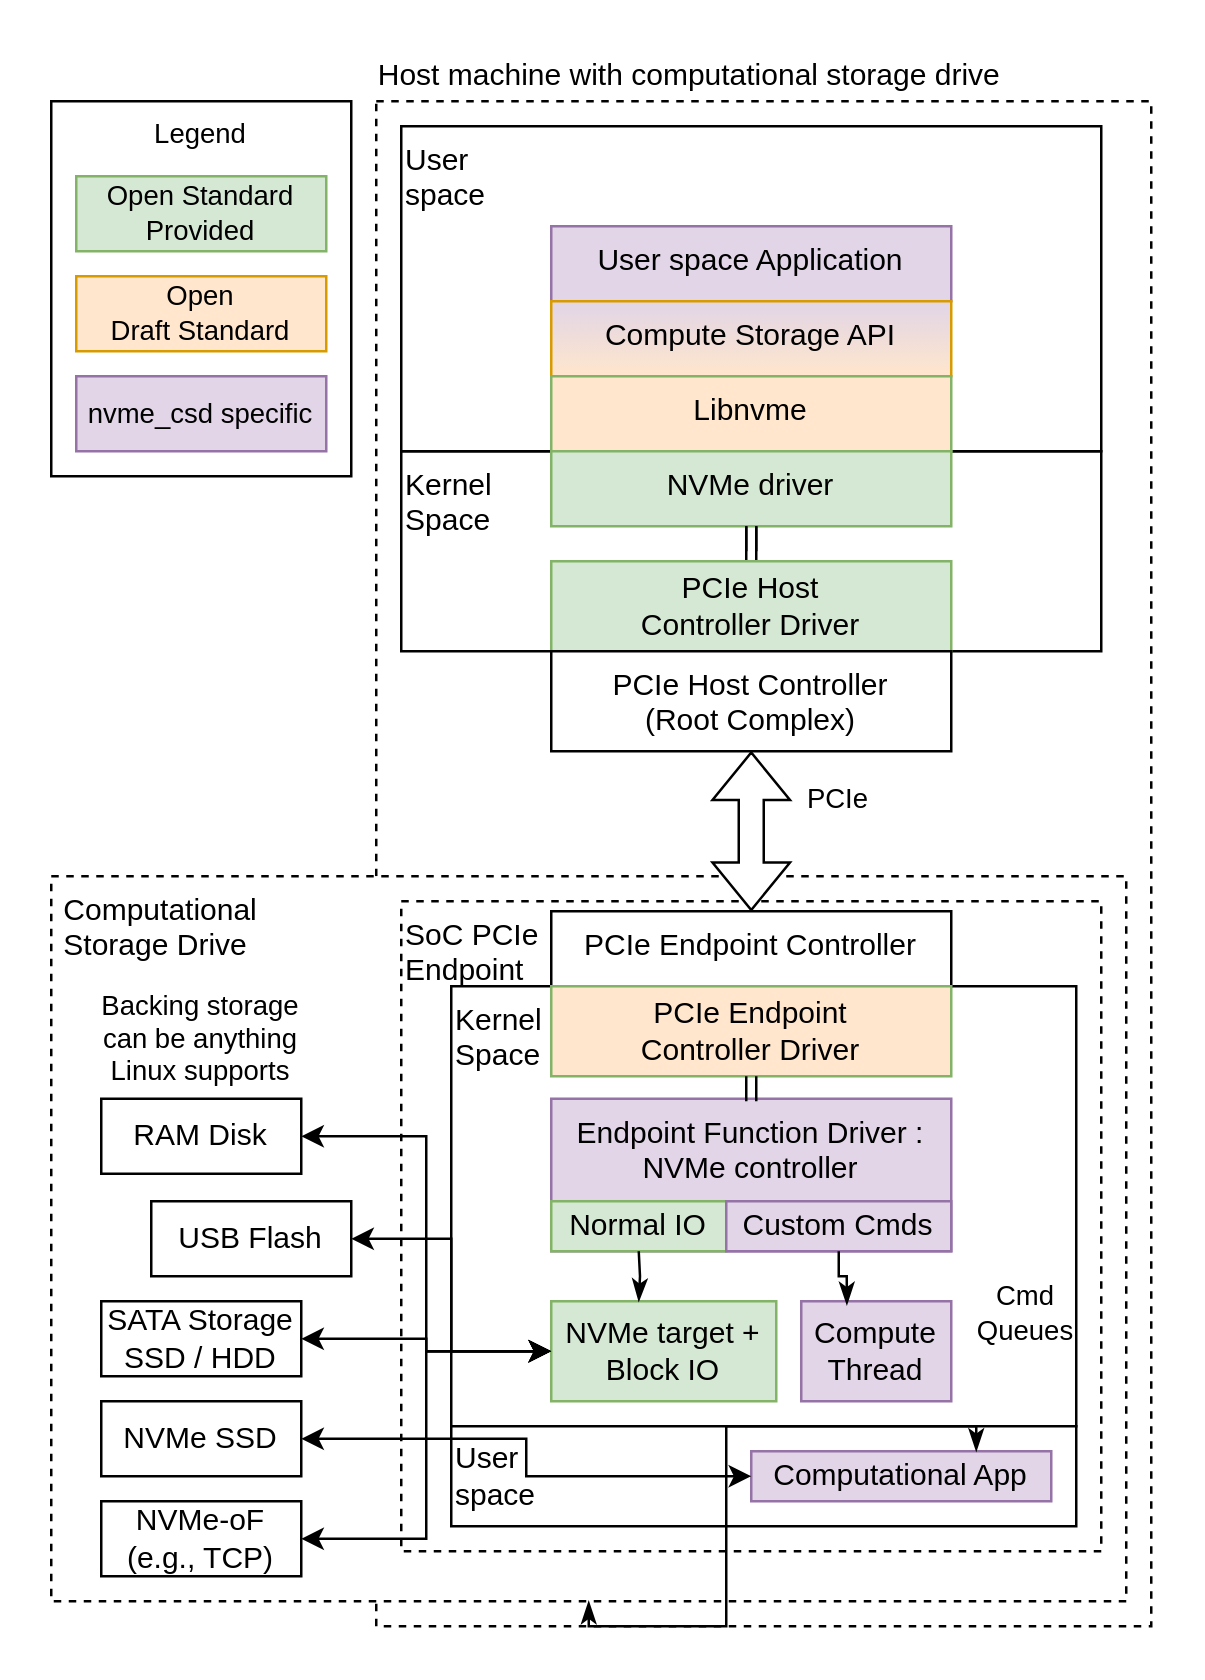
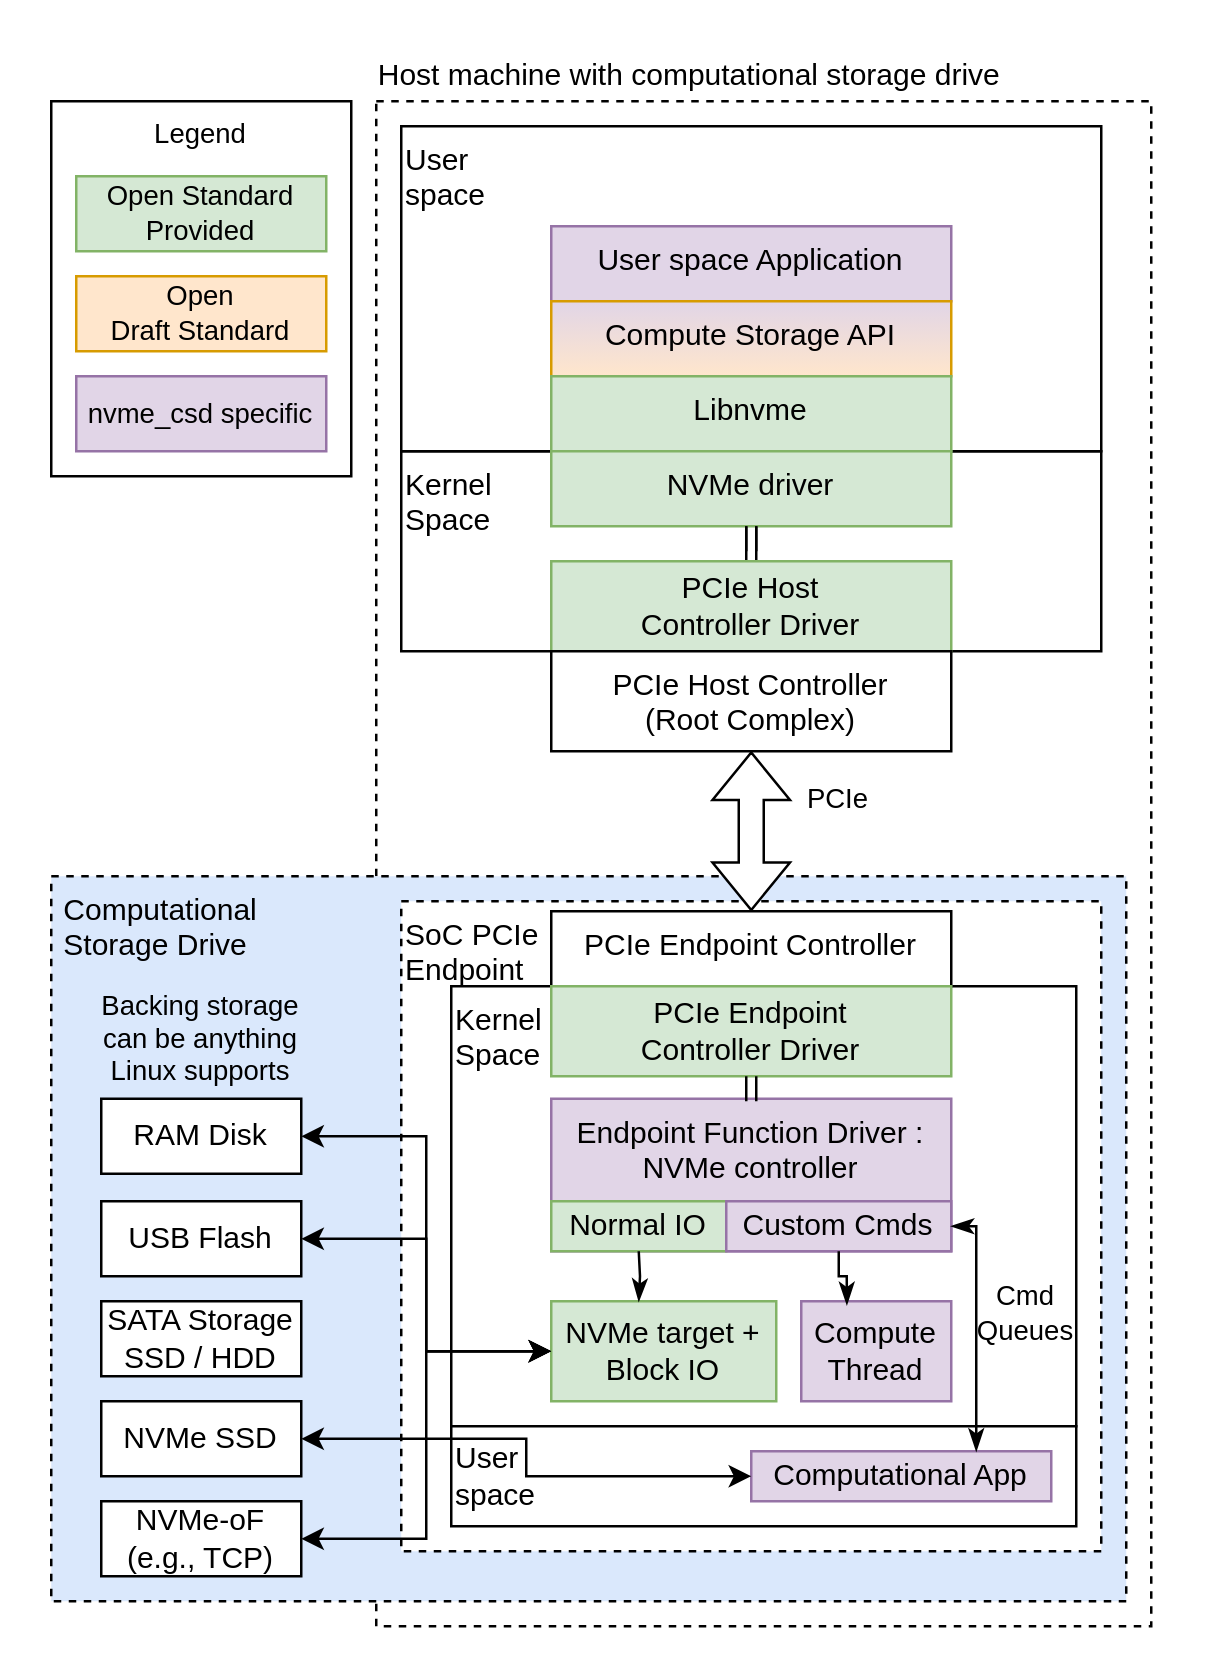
node "Libnvme": fillcolor #ffe6cc -> #d5e8d4
node "Computational Storage Drive": fillcolor #ffffff -> #dae8fc
node "PCIe Endpoint Controller Driver": fillcolor #ffe6cc -> #d5e8d4
node "USB Flash": moved (251, 1239) -> (201, 1239)
edge "SATA Storage SSD / HDD" -- "NVMe target + Block IO": removed
edge "Computational Storage Drive" -- "Computational App": now "Custom Cmds" -- "Computational App"
